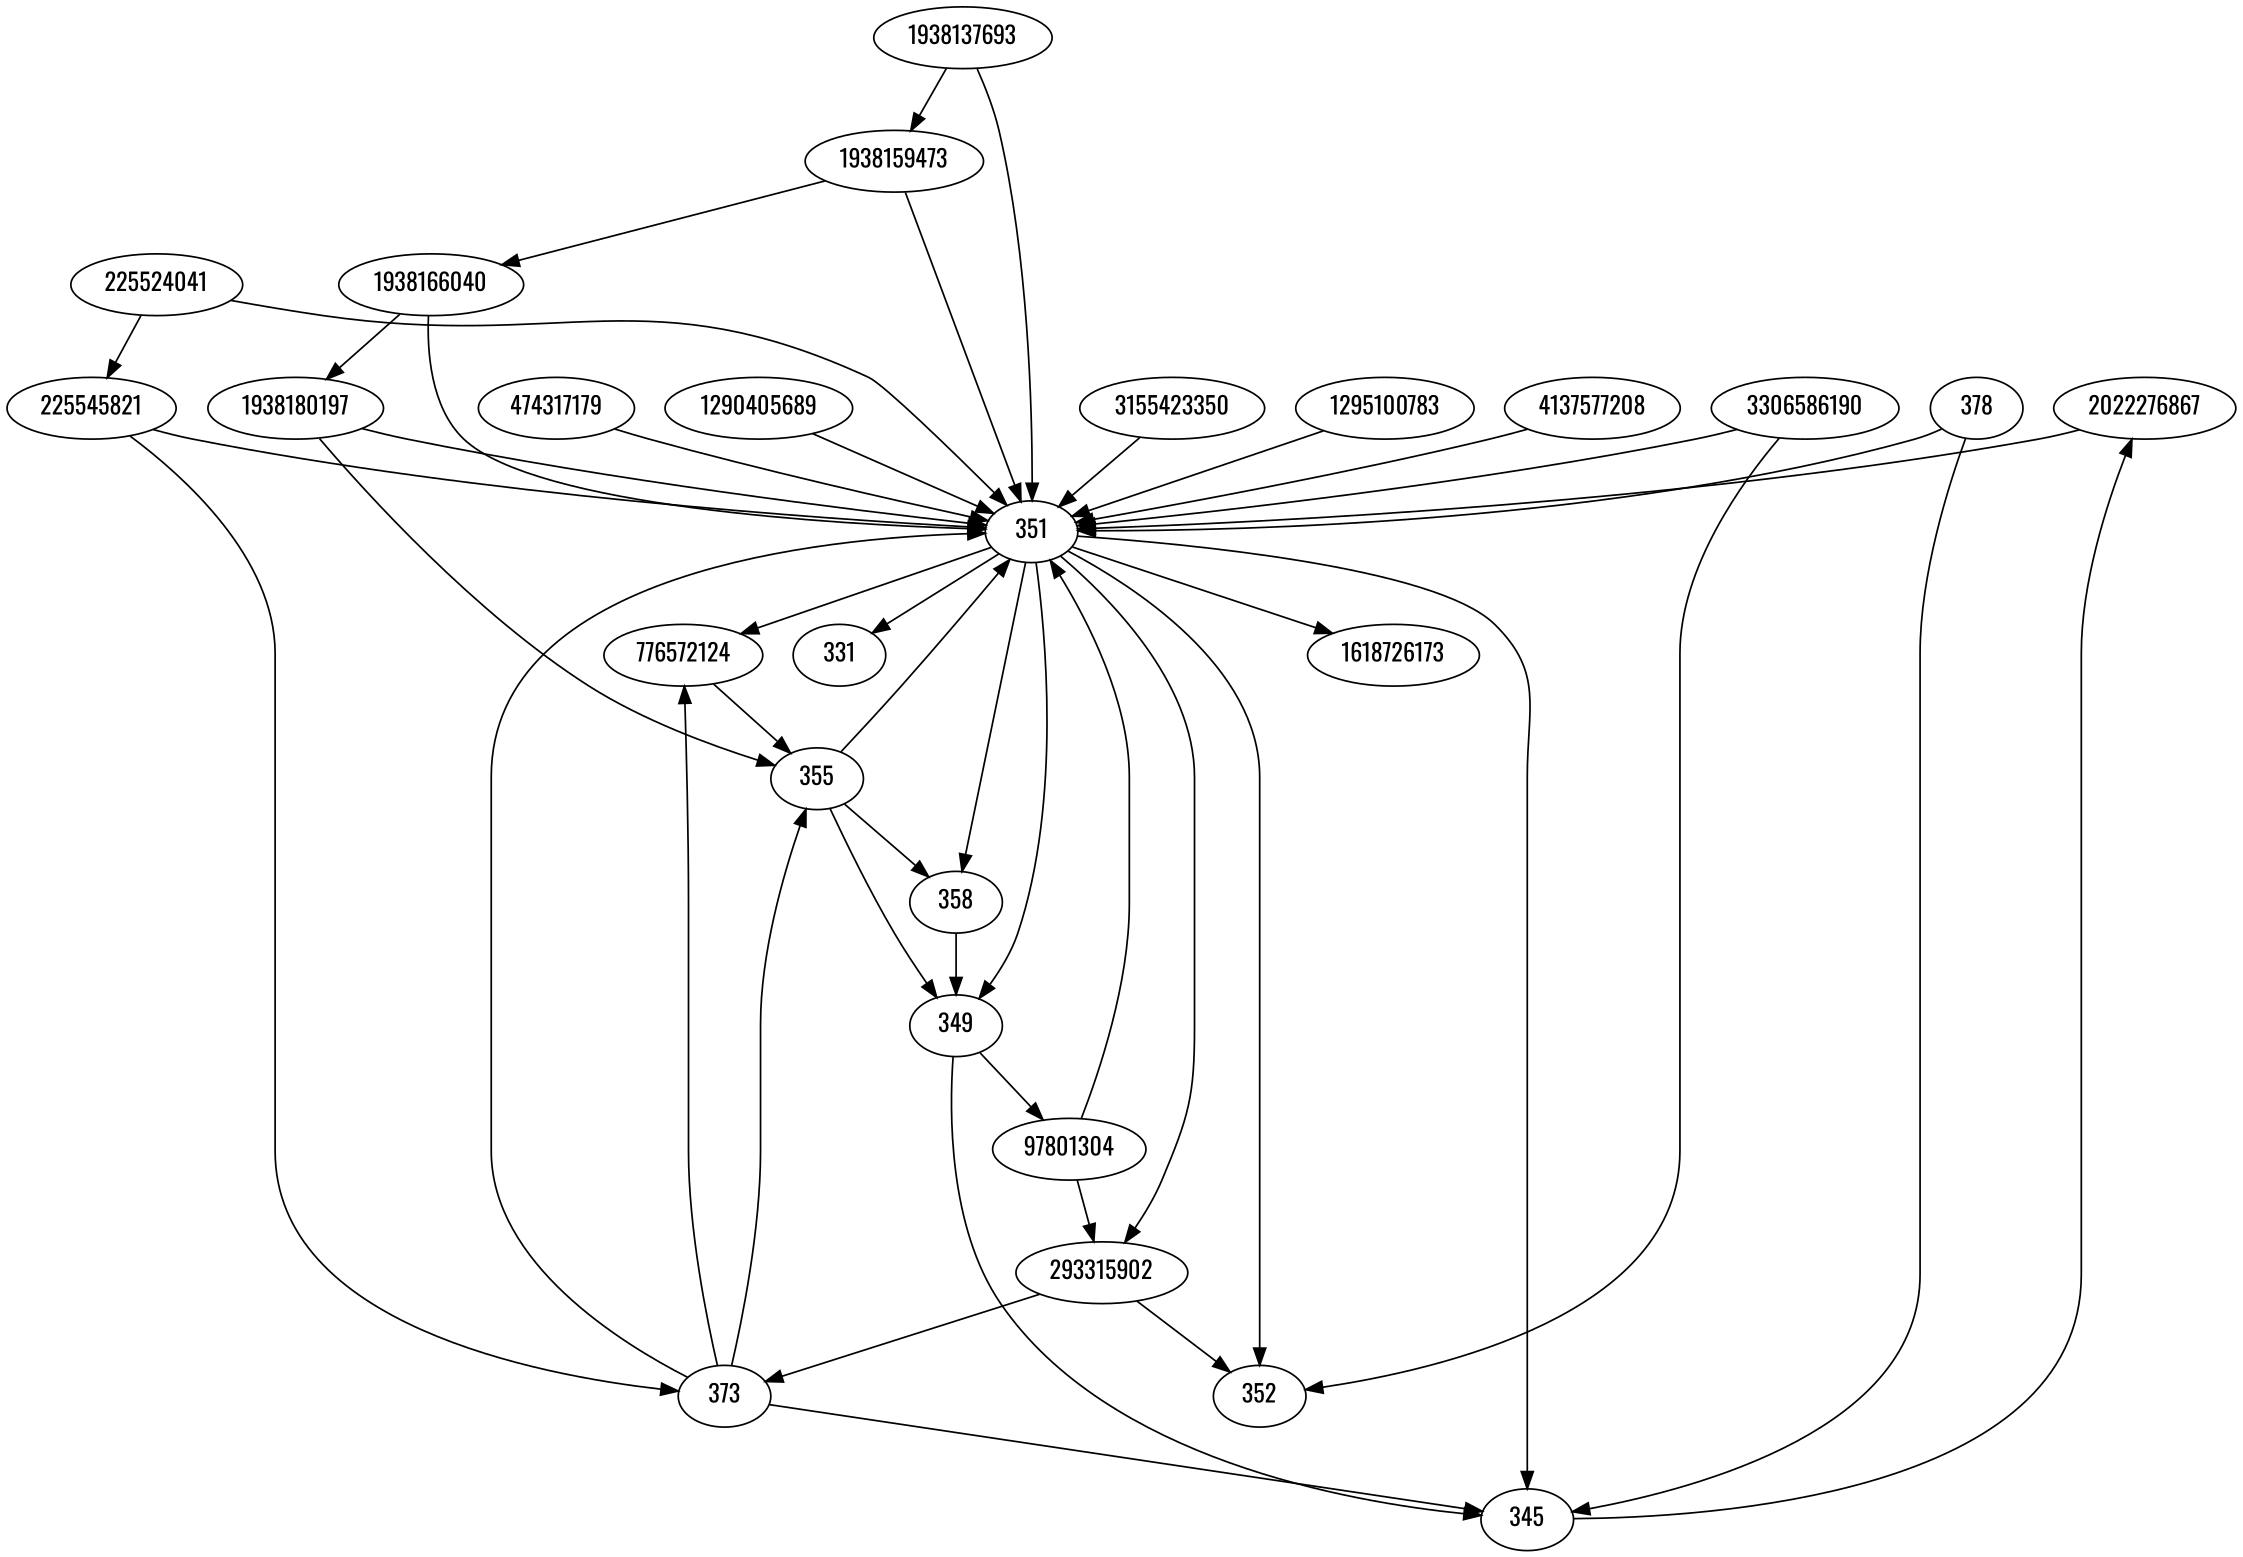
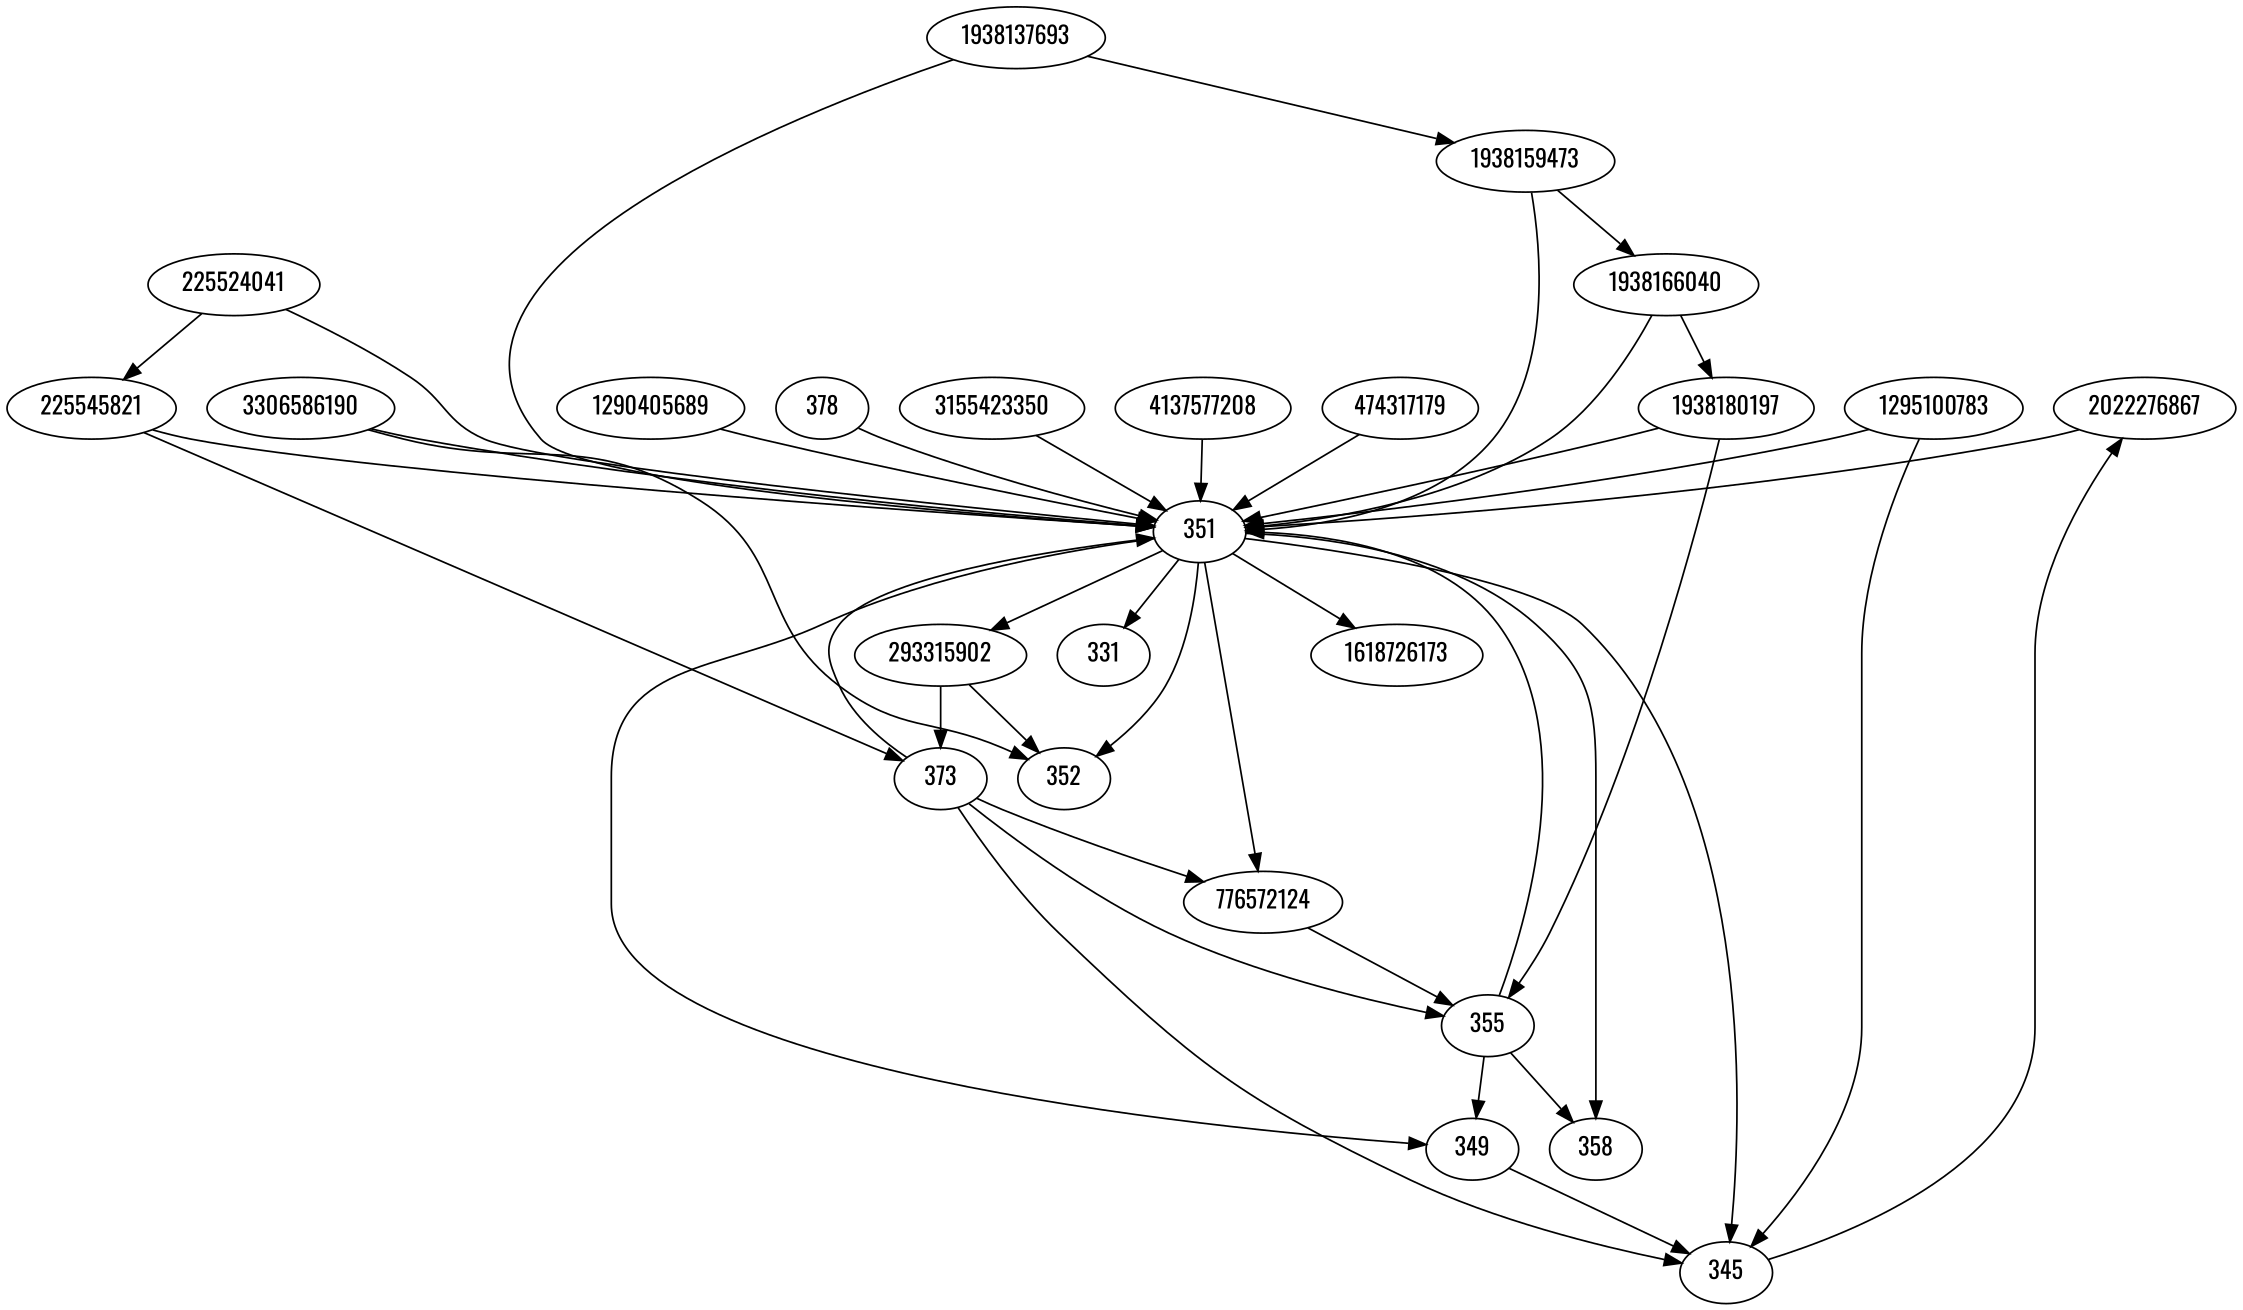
edge "358" -> "349": removed
edge "378" -> "345": now "1295100783" -> "345"
node "97801304": removed
